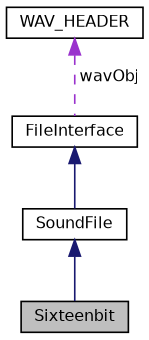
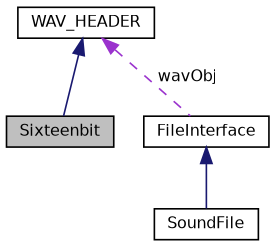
edge "Sixteenbit" -> "SoundFile": now "Sixteenbit" -> "WAV_HEADER"
